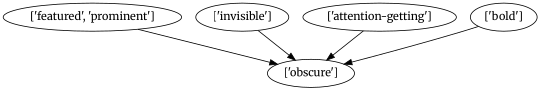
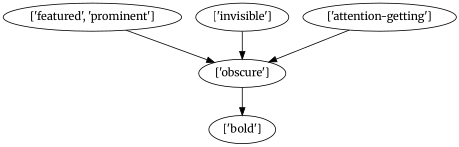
edge "['bold']" -> "['obscure']": reversed
